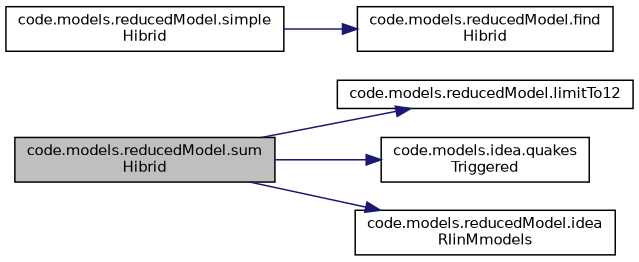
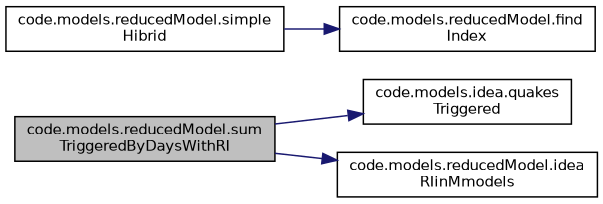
node "code.models.reducedModel.find Hibrid": label "code.models.reducedModel.find Hibrid" -> "code.models.reducedModel.find Index"
node "code.models.reducedModel.limitTo12": removed
node "code.models.reducedModel.sum Hibrid": label "code.models.reducedModel.sum Hibrid" -> "code.models.reducedModel.sum TriggeredByDaysWithRI"
